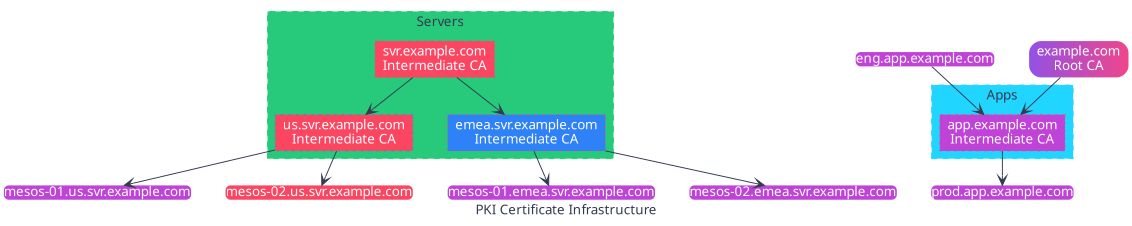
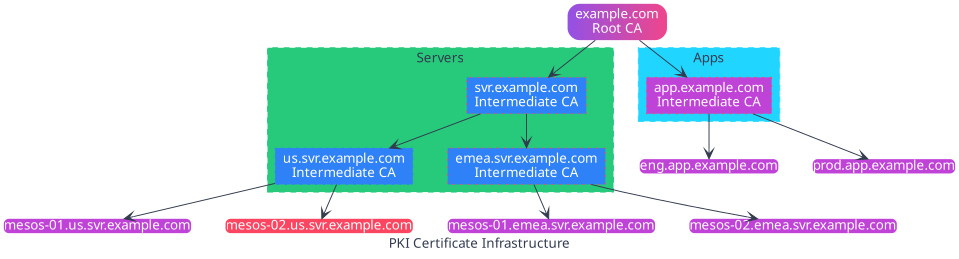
edge "example.com Root CA" -> "svr.example.com Intermediate CA": added
node "svr.example.com Intermediate CA": fillcolor #fc4661 -> #2f81f7
edge "eng.app.example.com" -> "app.example.com Intermediate CA": reversed
node "us.svr.example.com Intermediate CA": fillcolor #fc4661 -> #2f81f7
